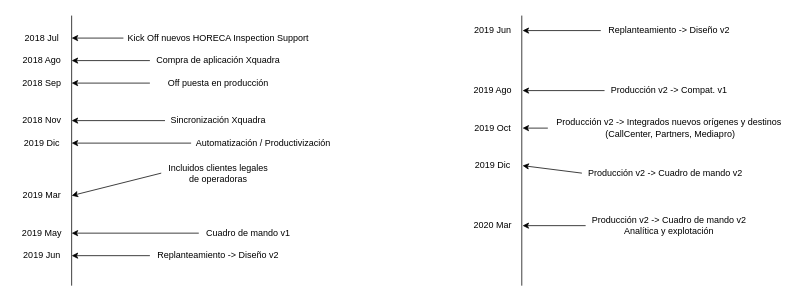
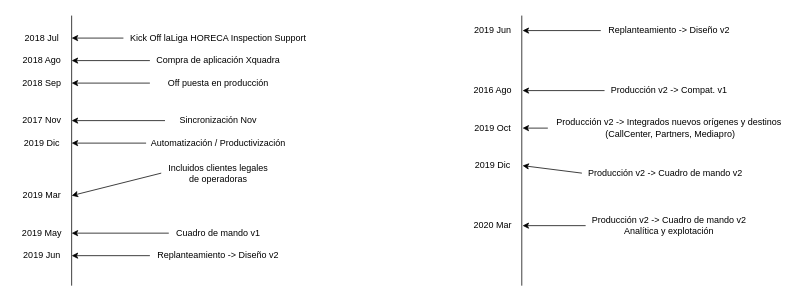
node "Kick Off nuevos HORECA Inspection Support": label "Kick Off nuevos HORECA Inspection Support" -> "Kick Off laLiga HORECA Inspection Support"
node "2019 Ago": label "2019 Ago" -> "2016 Ago"
node "2018 Nov": label "2018 Nov" -> "2017 Nov"
node "Sincronización Xquadra": label "Sincronización Xquadra" -> "Sincronización Nov"
node "Automatización / Productivización": moved (263, 143) -> (218, 143)
node "Cuadro de mando v1": moved (248, 233) -> (218, 233)
